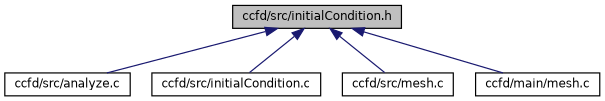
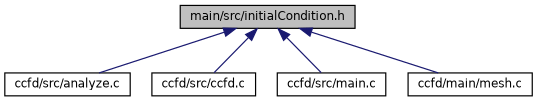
node "ccfd/src/initialCondition.h": label "ccfd/src/initialCondition.h" -> "main/src/initialCondition.h"
node "ccfd/src/initialCondition.c": label "ccfd/src/initialCondition.c" -> "ccfd/src/ccfd.c"
node "ccfd/src/mesh.c": label "ccfd/src/mesh.c" -> "ccfd/src/main.c"
